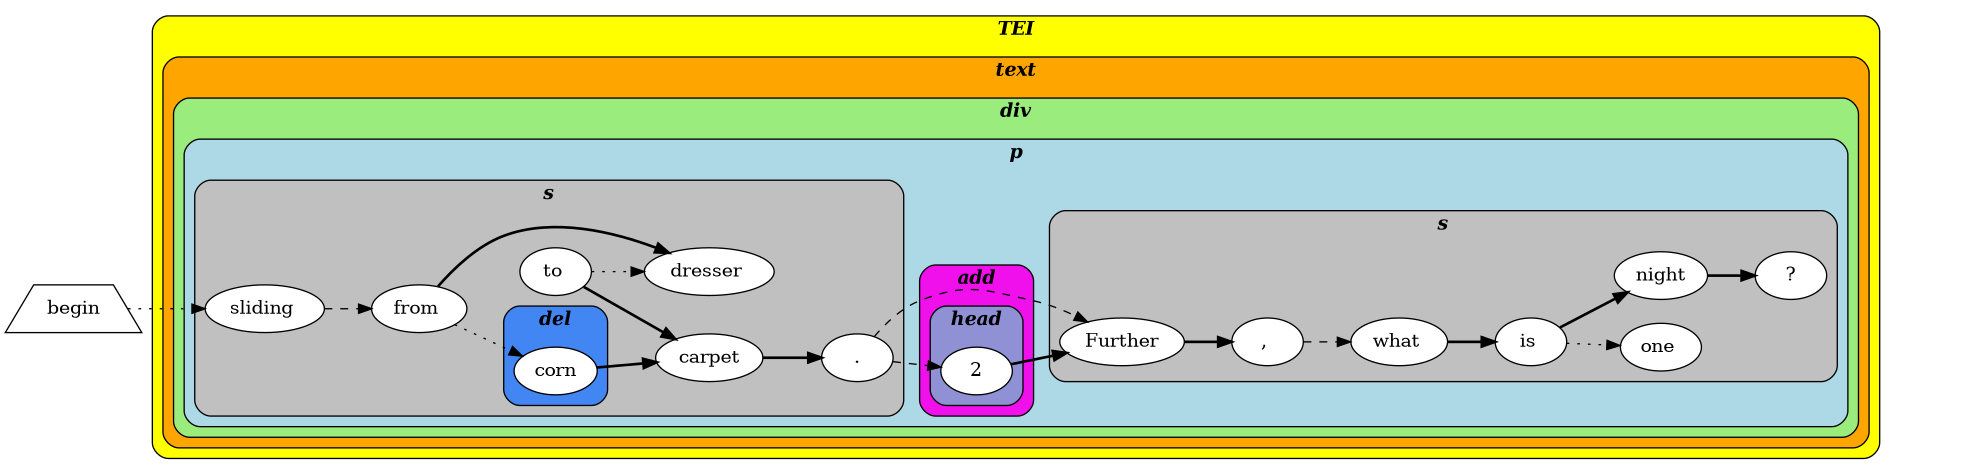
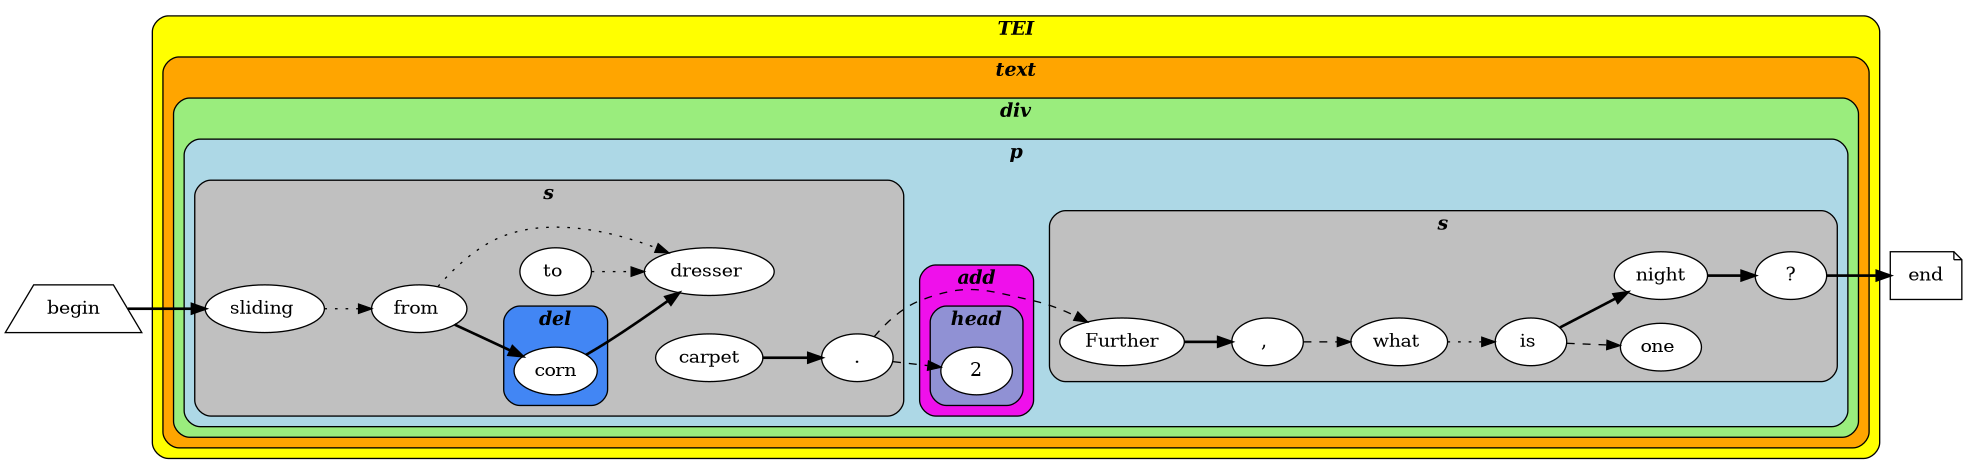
edge "from" -> "dresser": style bold -> dotted
node "end": added
edge "begin" -> "sliding": style dotted -> bold
edge "sliding" -> "from": style dashed -> dotted
edge "to" -> "carpet": removed
edge "from" -> "corn": style dotted -> bold
edge "what" -> "is": style bold -> dotted
edge "is" -> "one": style dotted -> dashed
edge "2" -> "Further": removed
edge "corn" -> "carpet": now "corn" -> "dresser"
